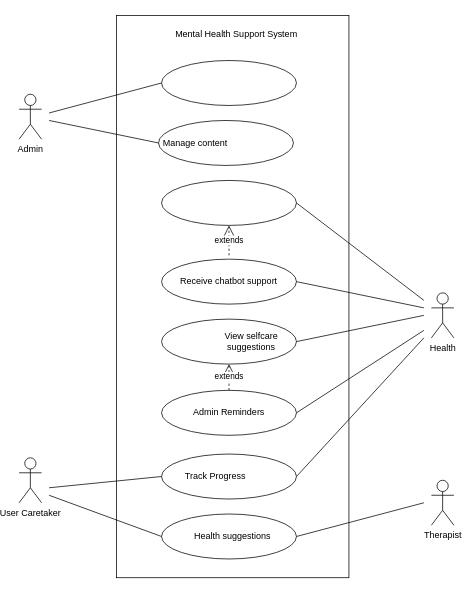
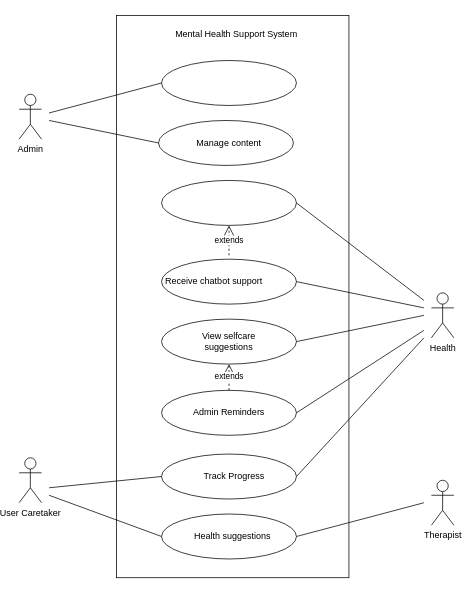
node "Manage content": moved (195, 143) -> (229, 143)
node "Receive chatbot support": moved (229, 282) -> (214, 282)
node "View selfcare suggestions": moved (252, 342) -> (229, 342)
node "Track Progress": moved (216, 477) -> (234, 477)
